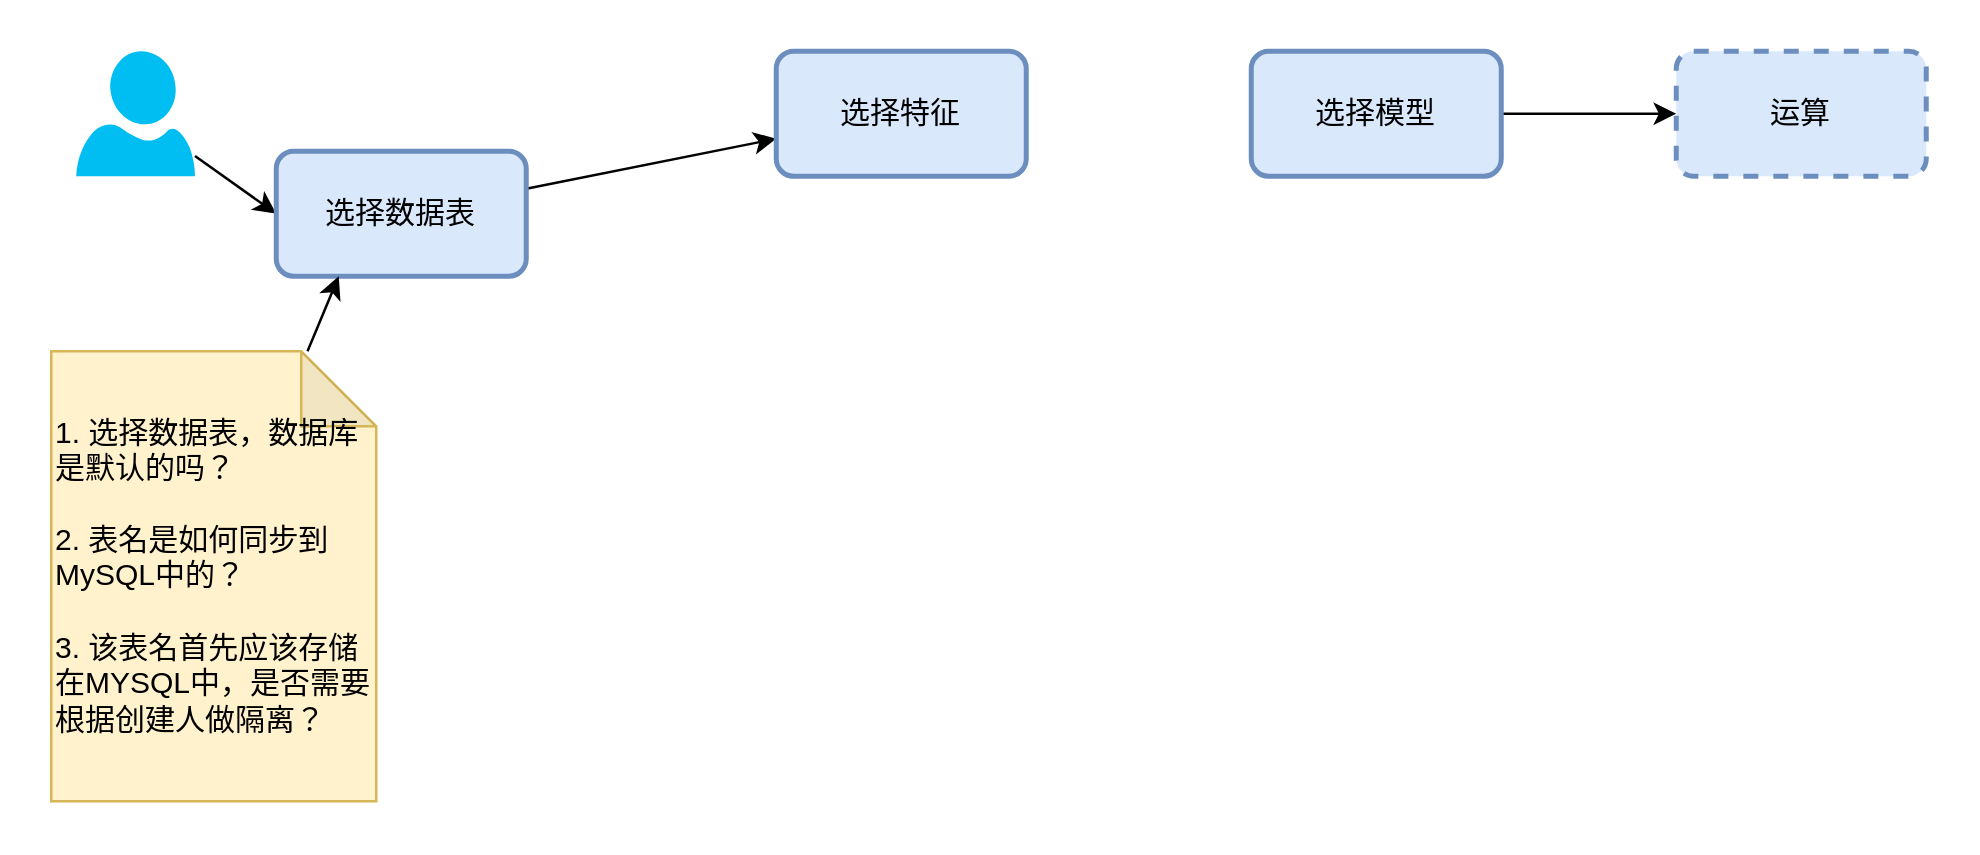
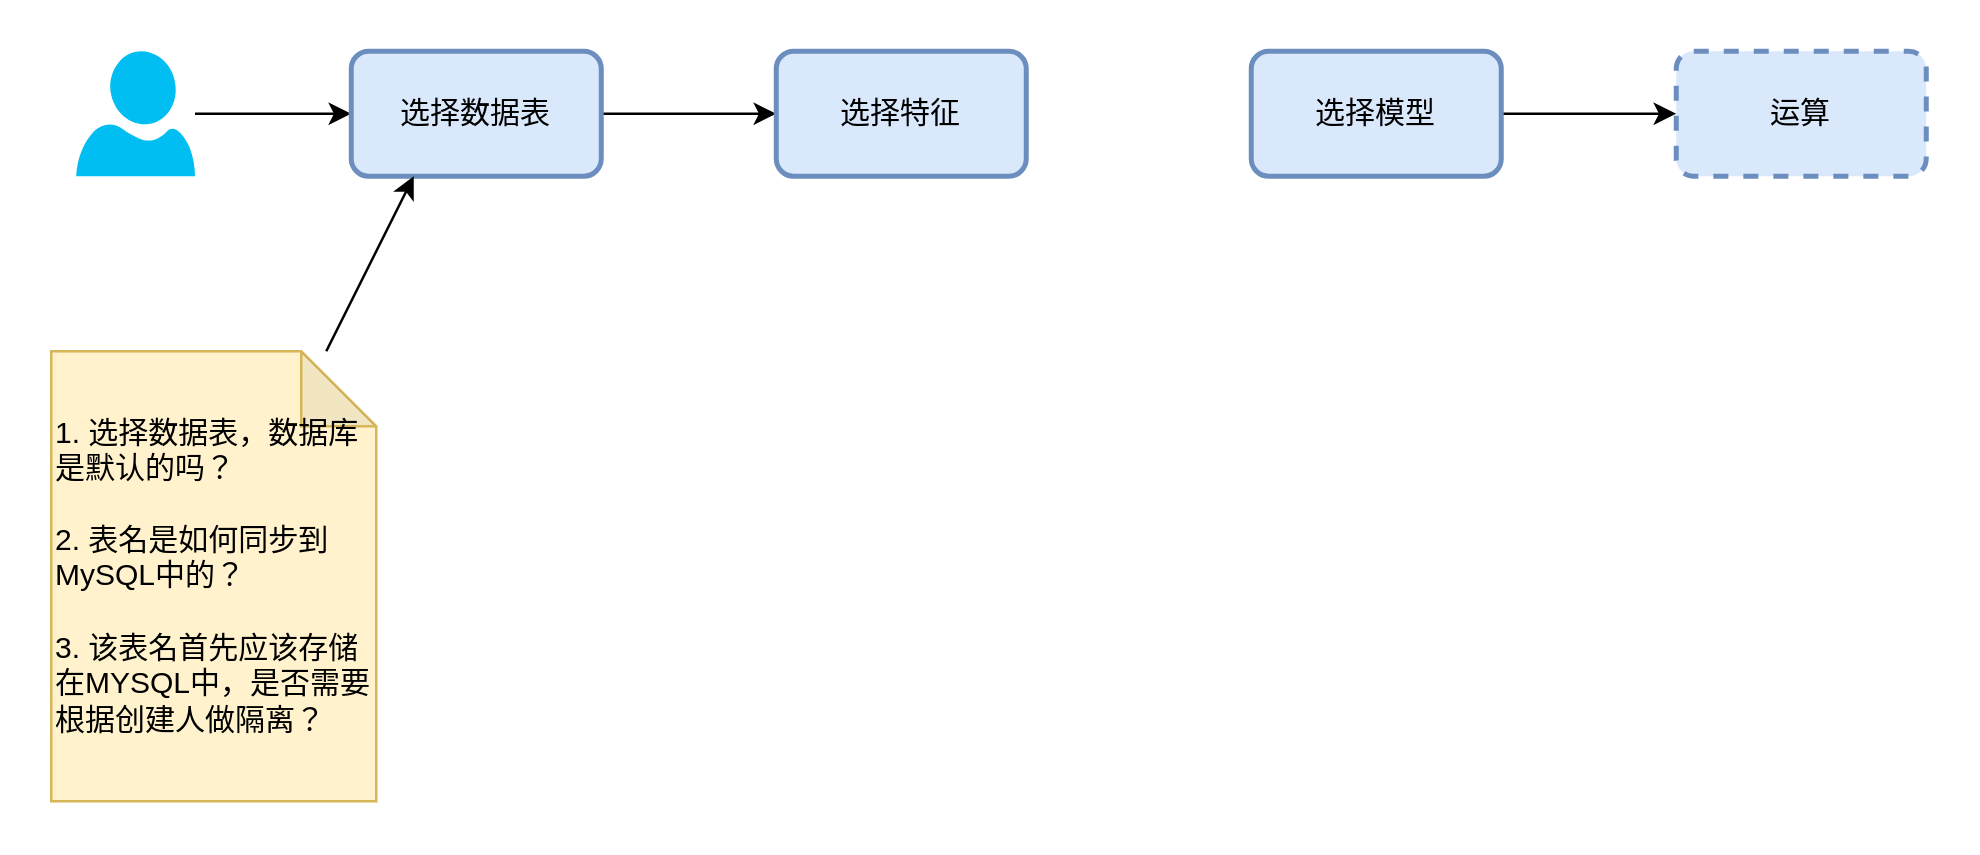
node "选择数据表": moved (401, 214) -> (476, 114)
